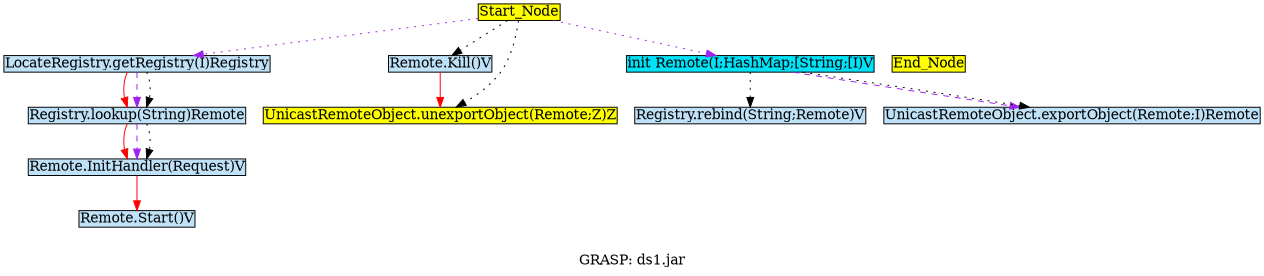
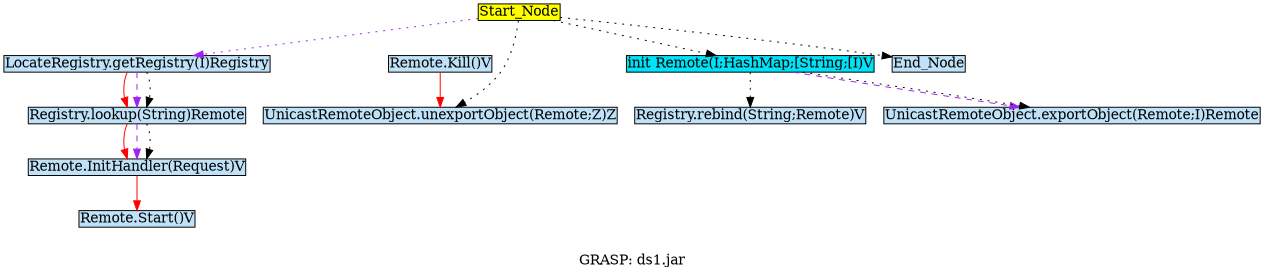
edge "Start_Node" -> "Remote.Kill()V": now "Start_Node" -> "End_Node"
edge "Start_Node" -> "init Remote(I;HashMap;[String;[I)V": color purple -> black
node "End_Node": fillcolor yellow -> #c0e2f8
node "UnicastRemoteObject.unexportObject(Remote;Z)Z": fillcolor yellow -> #c0e2f8
